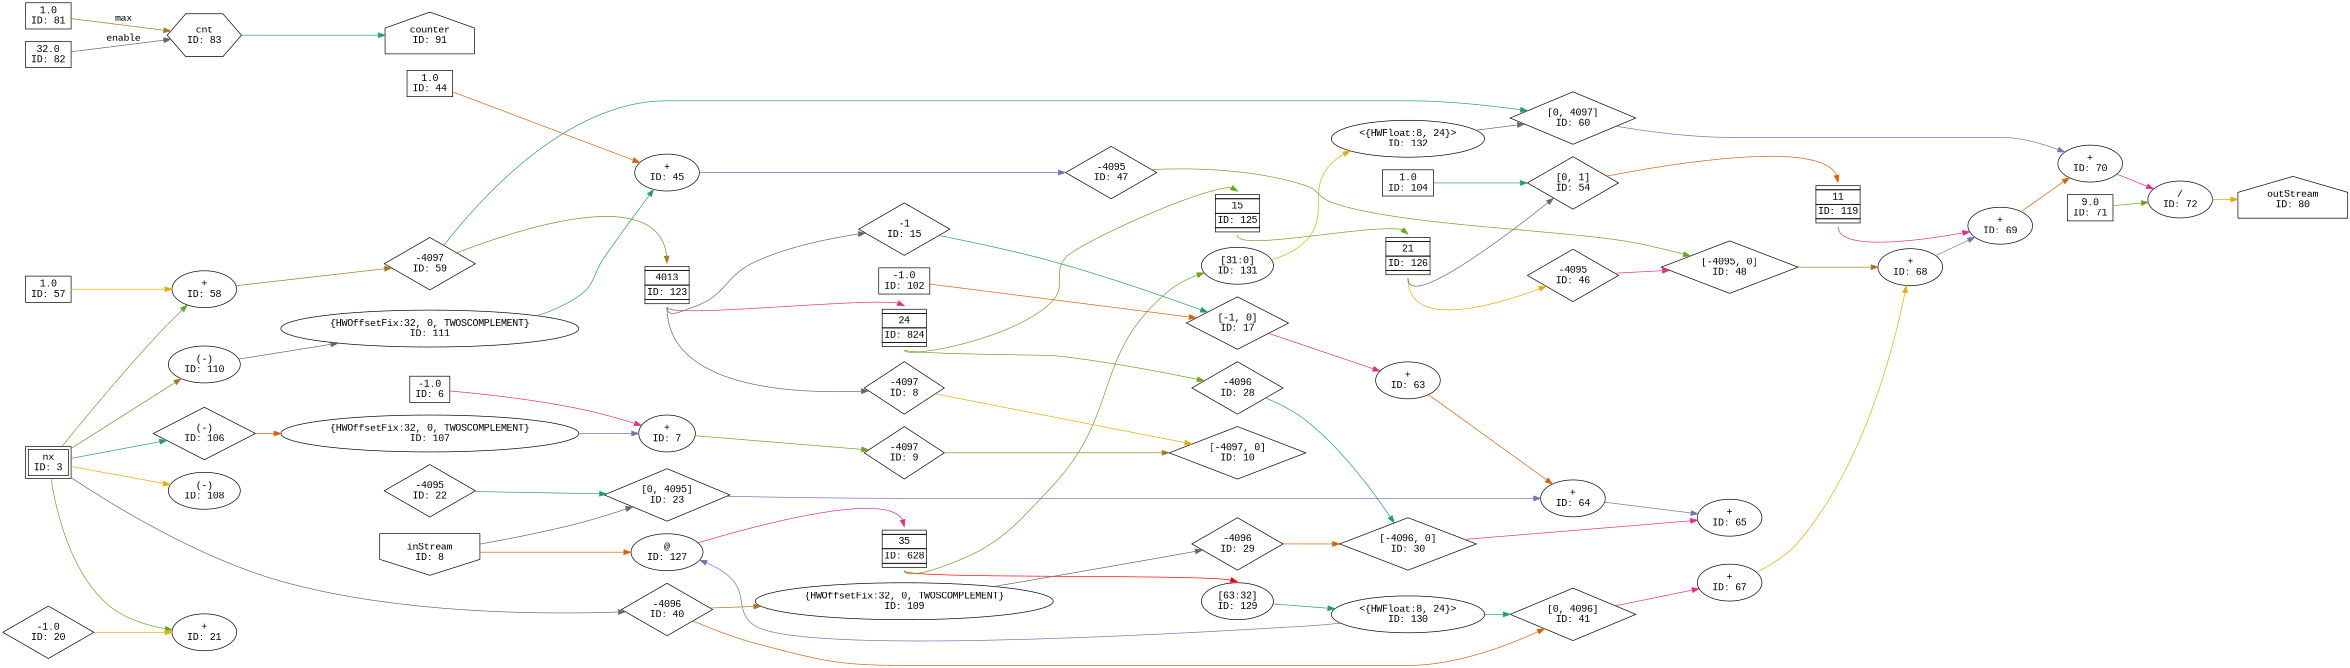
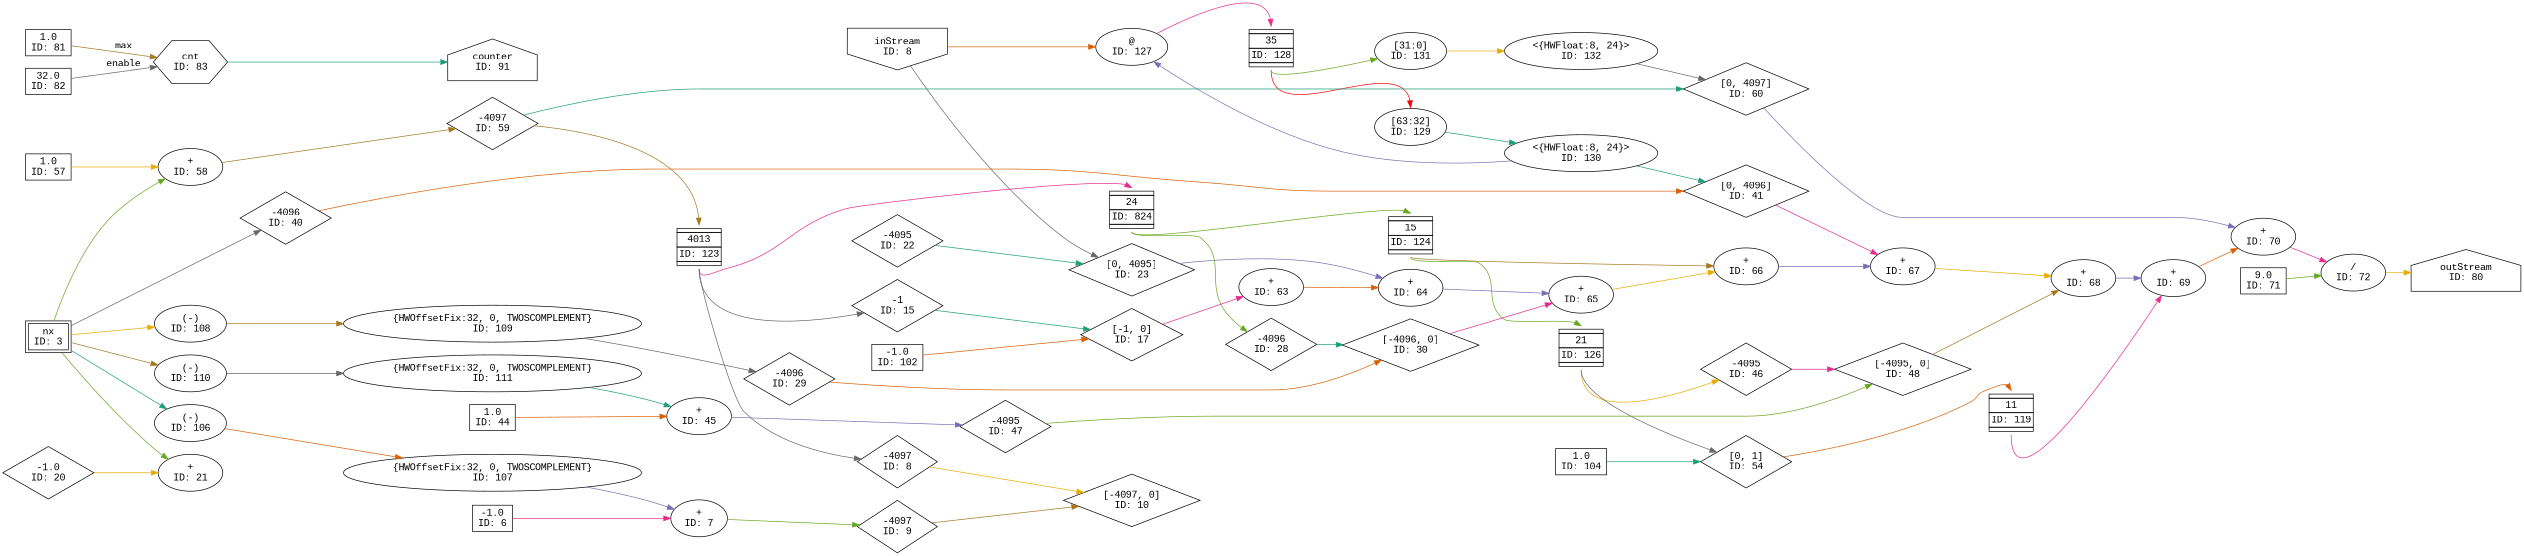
node "15": text "ID: 125" -> "ID: 124"
node "+ ID: 66": added
node "(-) ID: 106": shape diamond -> ellipse
node "35": text "ID: 628" -> "ID: 128"
edge "-4096 ID: 40" -> "{HWOffsetFix:32, 0, TWOSCOMPLEMENT} ID: 109": now "(-) ID: 108" -> "{HWOffsetFix:32, 0, TWOSCOMPLEMENT} ID: 109"
